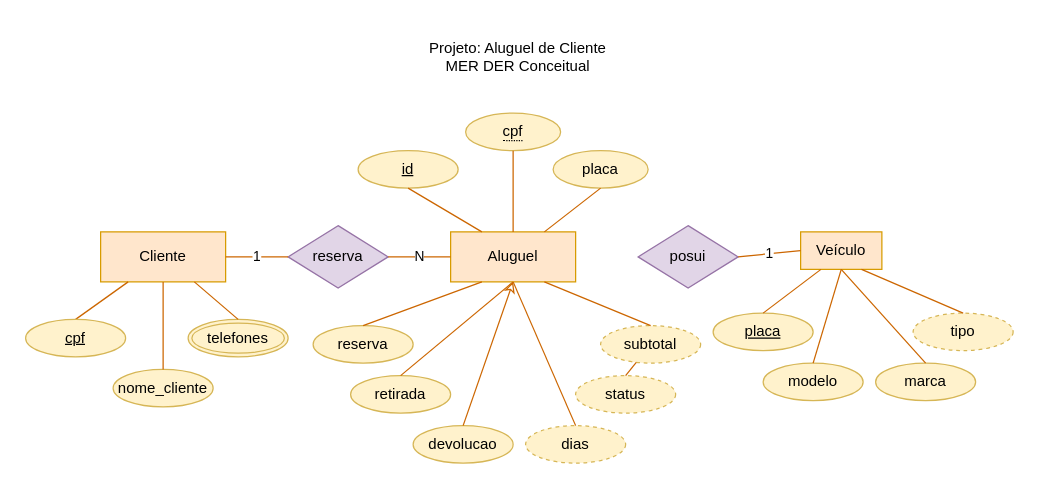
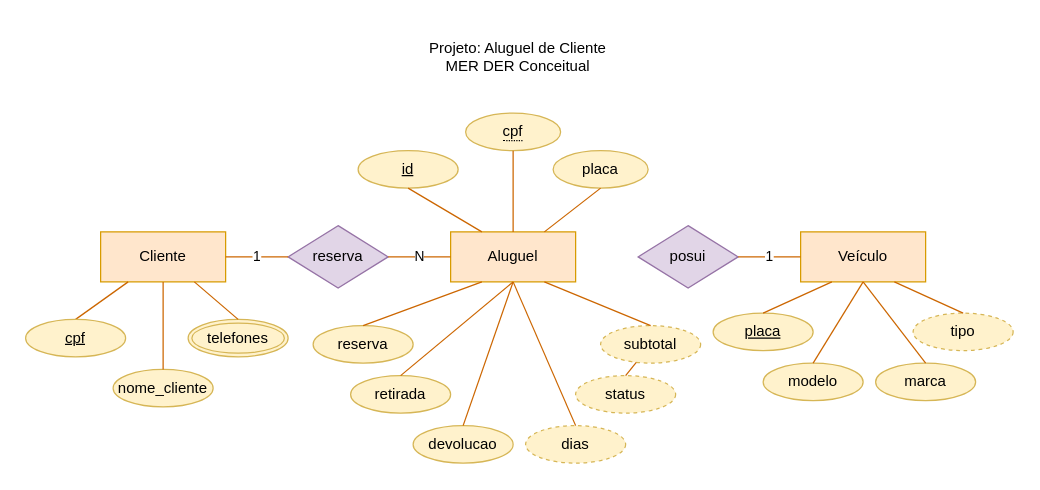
node "Veículo": size 81x38 -> 125x50
edge "devolucao" -> "Aluguel": arrowhead classic -> none
